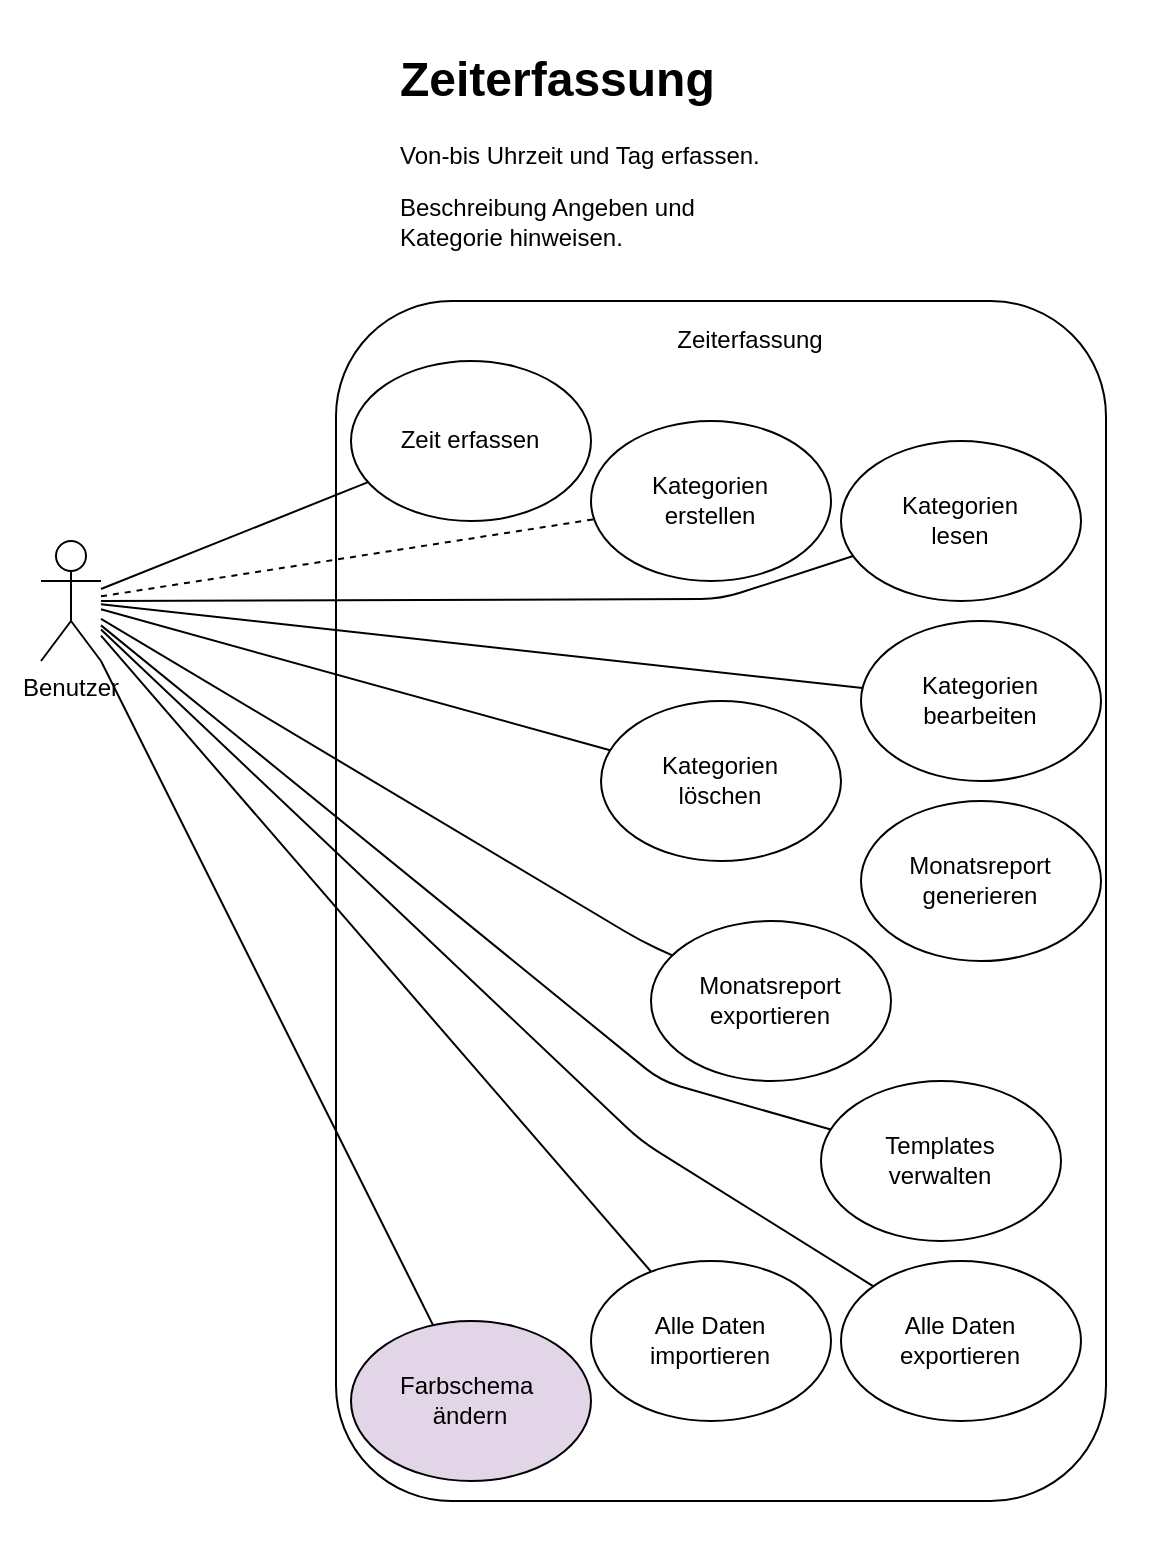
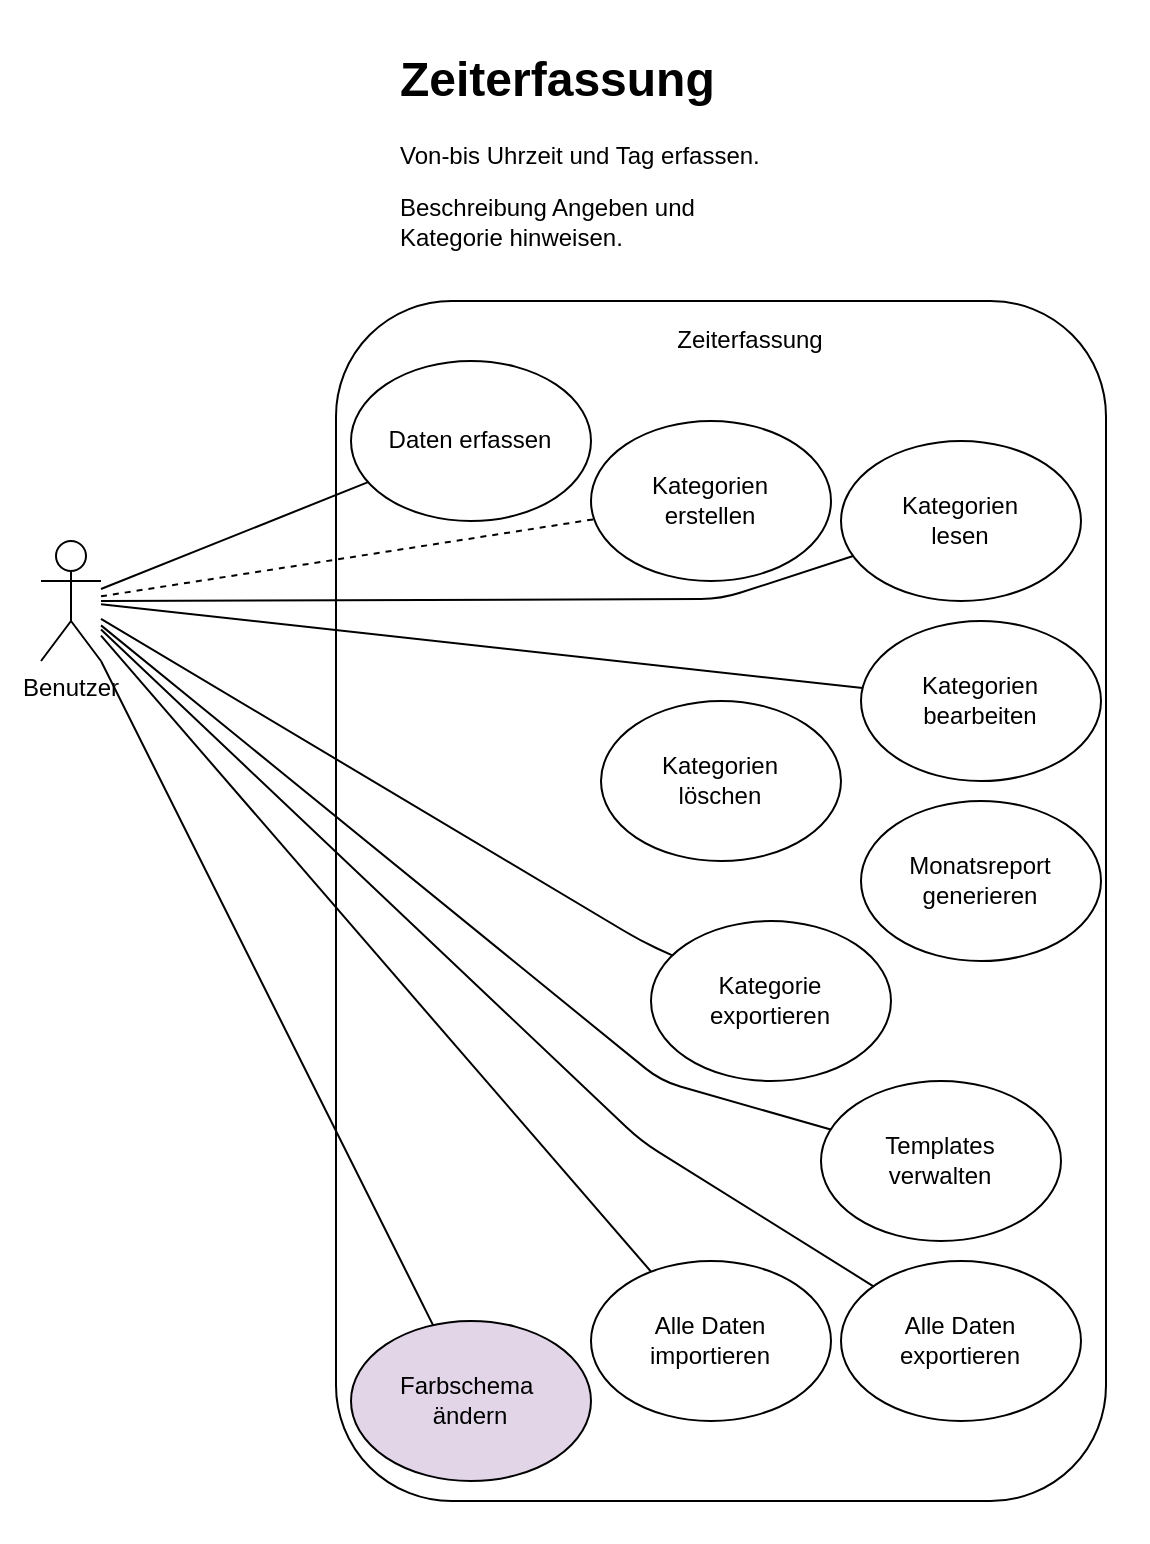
node "Zeit erfassen": label "Zeit erfassen" -> "Daten erfassen"
edge "Benutzer" -- "Kategorien löschen": removed
node "Monatsreport exportieren": label "Monatsreport exportieren" -> "Kategorie exportieren"
